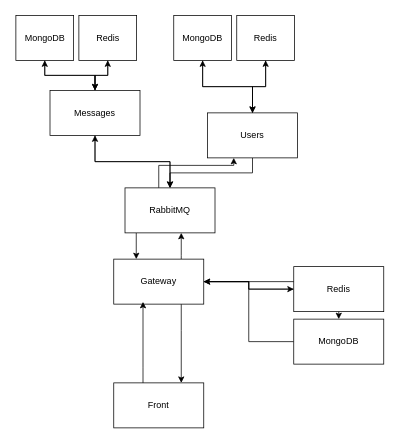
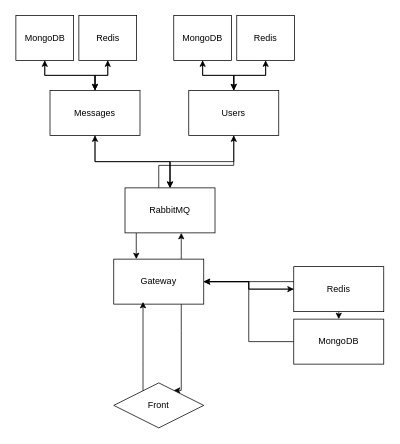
node "Users": moved (252, 135) -> (234, 113)
node "Front": shape rectangle -> diamond
